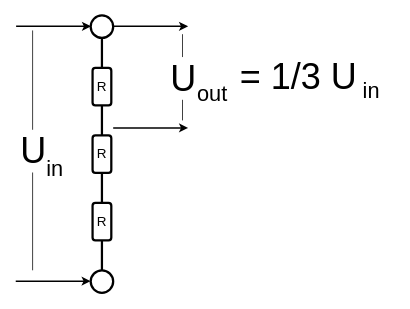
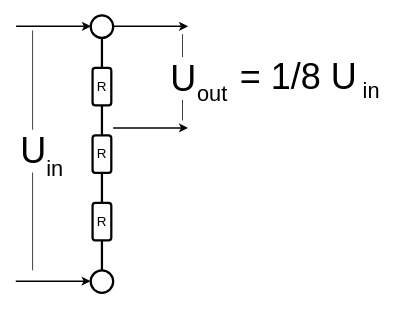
node "= 1/3 U": label "= 1/3 U" -> "= 1/8 U"
